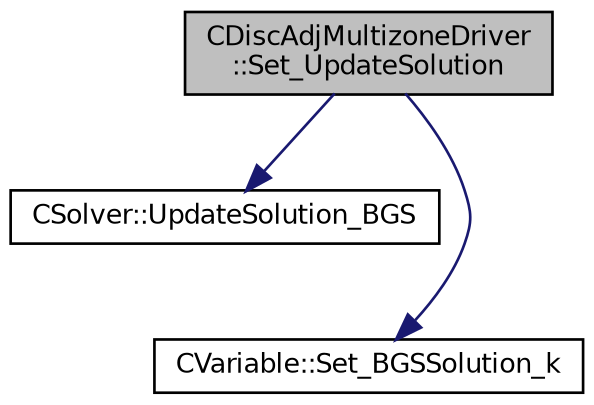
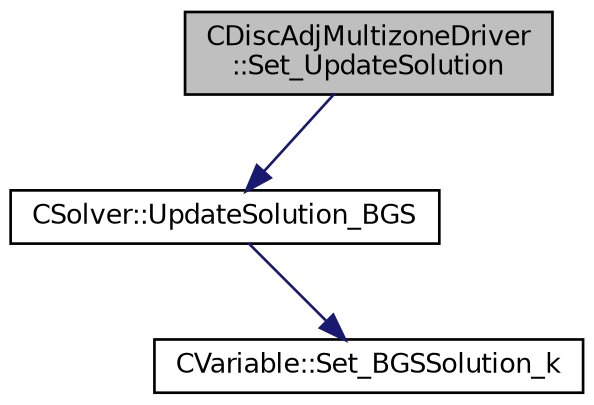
edge "CDiscAdjMultizoneDriver ::Set_UpdateSolution" -> "CVariable::Set_BGSSolution_k": now "CSolver::UpdateSolution_BGS" -> "CVariable::Set_BGSSolution_k"
